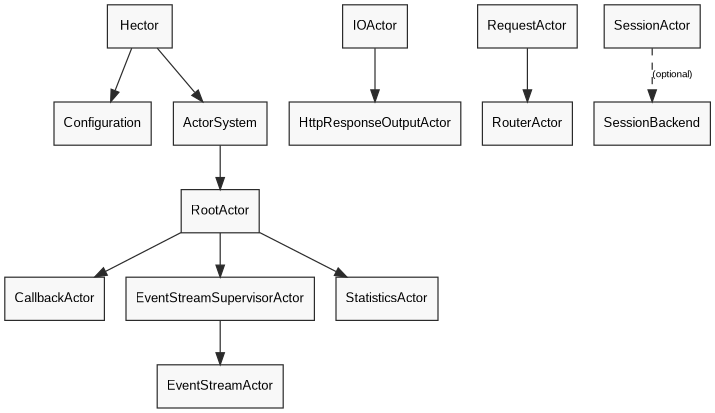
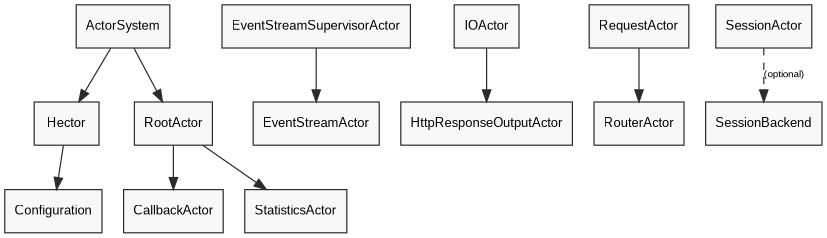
edge "Hector" -> "ActorSystem": reversed
edge "RootActor" -> "EventStreamSupervisorActor": removed
